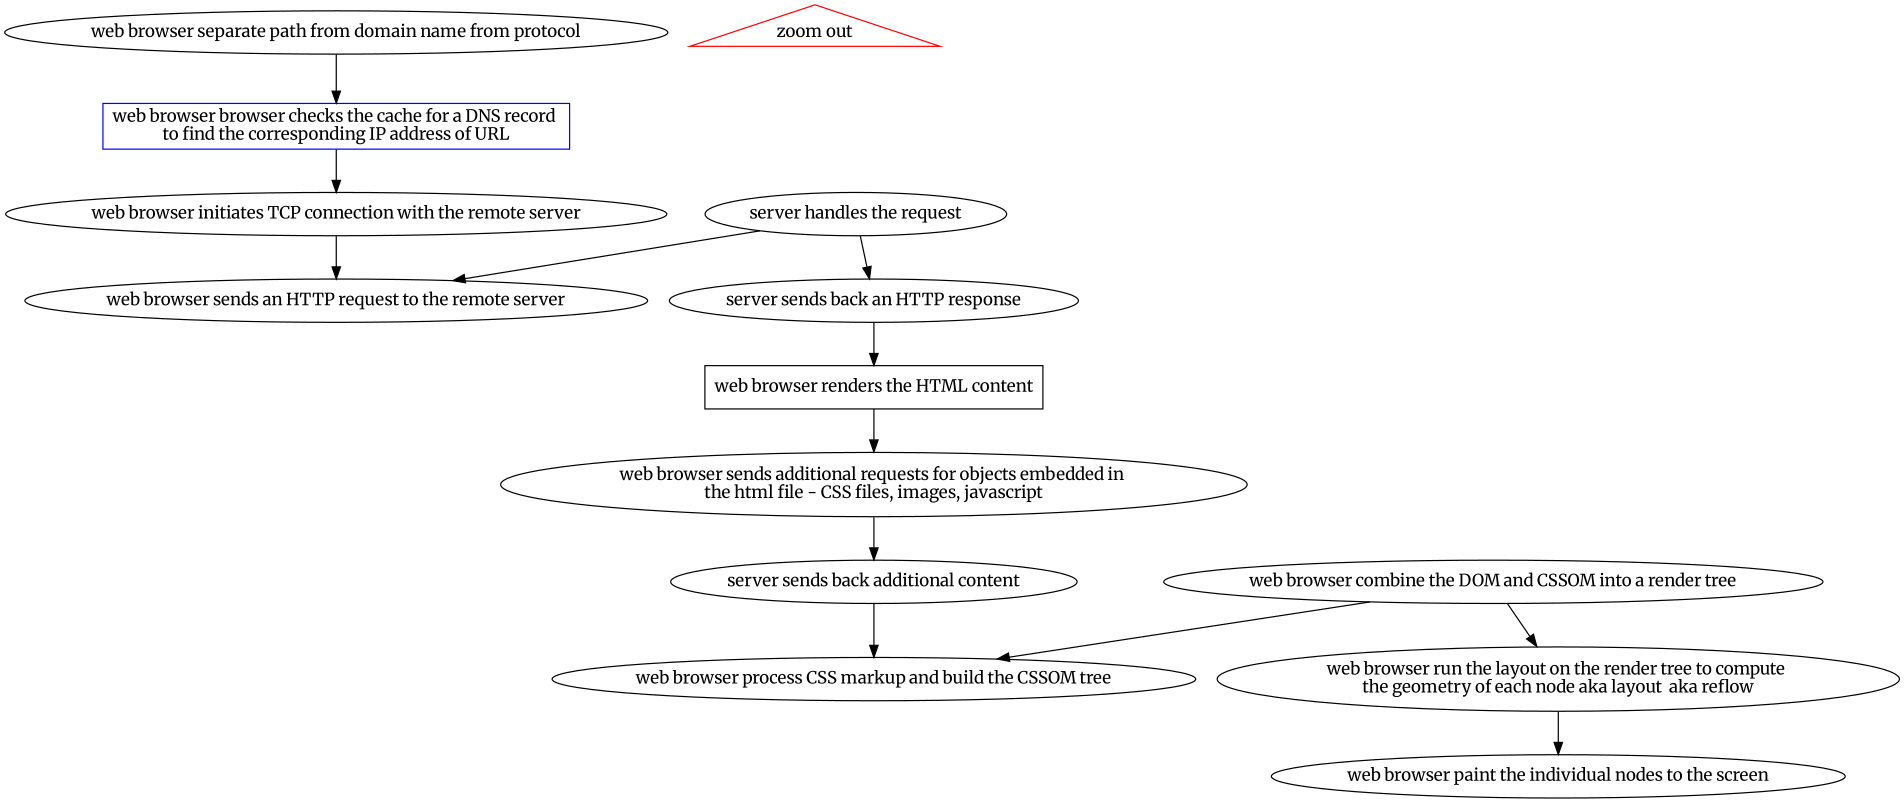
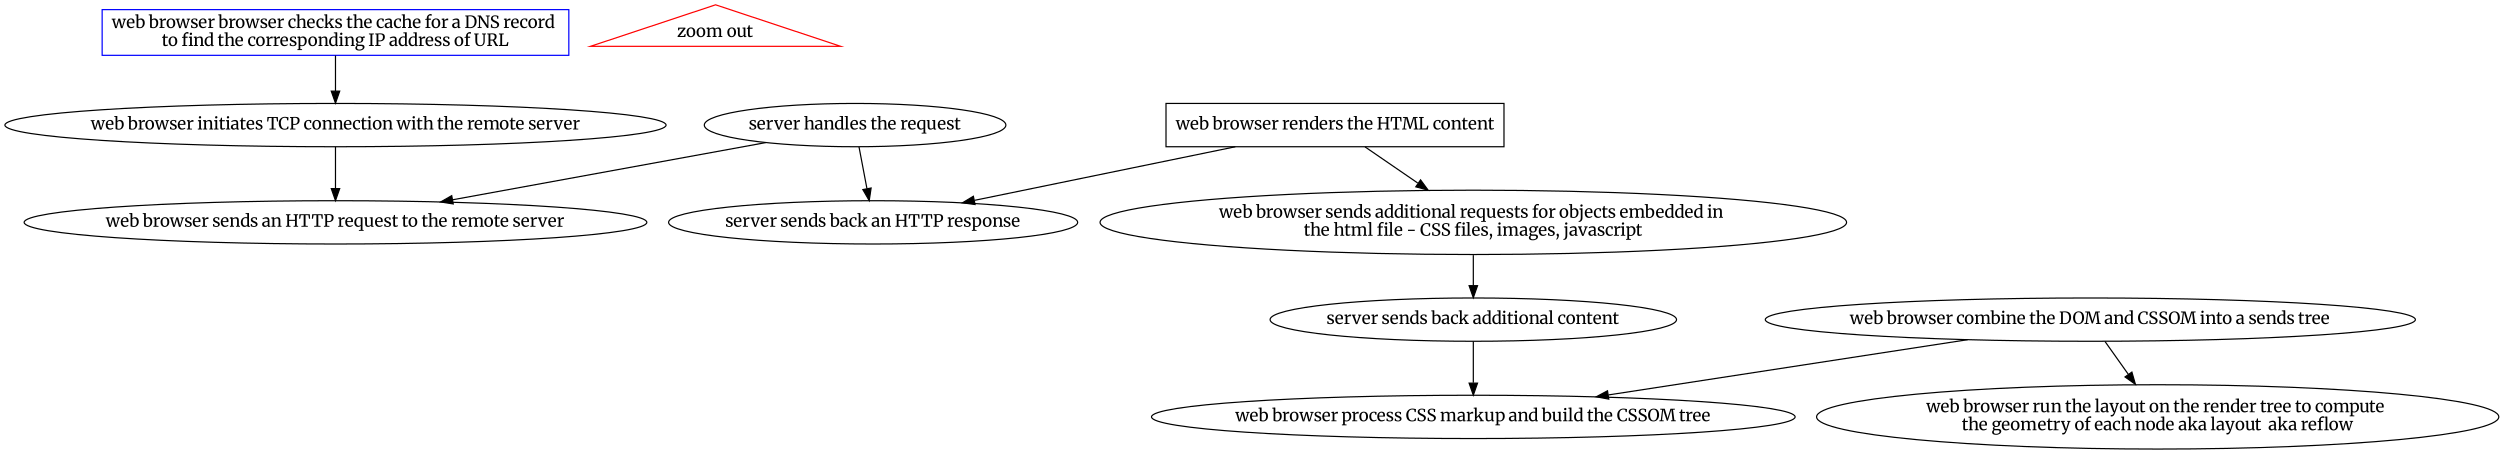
node "web browser separate path from domain name from protocol": removed
edge "server sends back an HTTP response" -> "web browser renders the HTML content": reversed
node "web browser combine the DOM and CSSOM into a render tree": label "web browser combine the DOM and CSSOM into a render tree" -> "web browser combine the DOM and CSSOM into a sends tree"
node "web browser paint the individual nodes to the screen": removed
